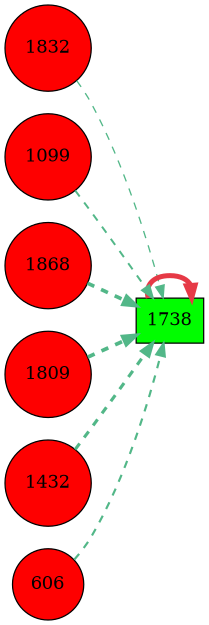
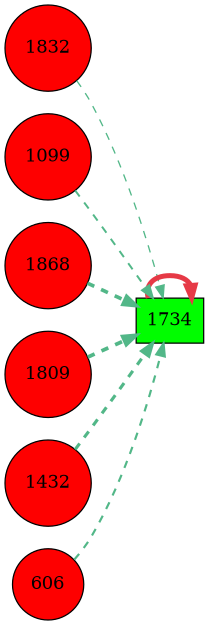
node "1738": label "1738" -> "1734"
